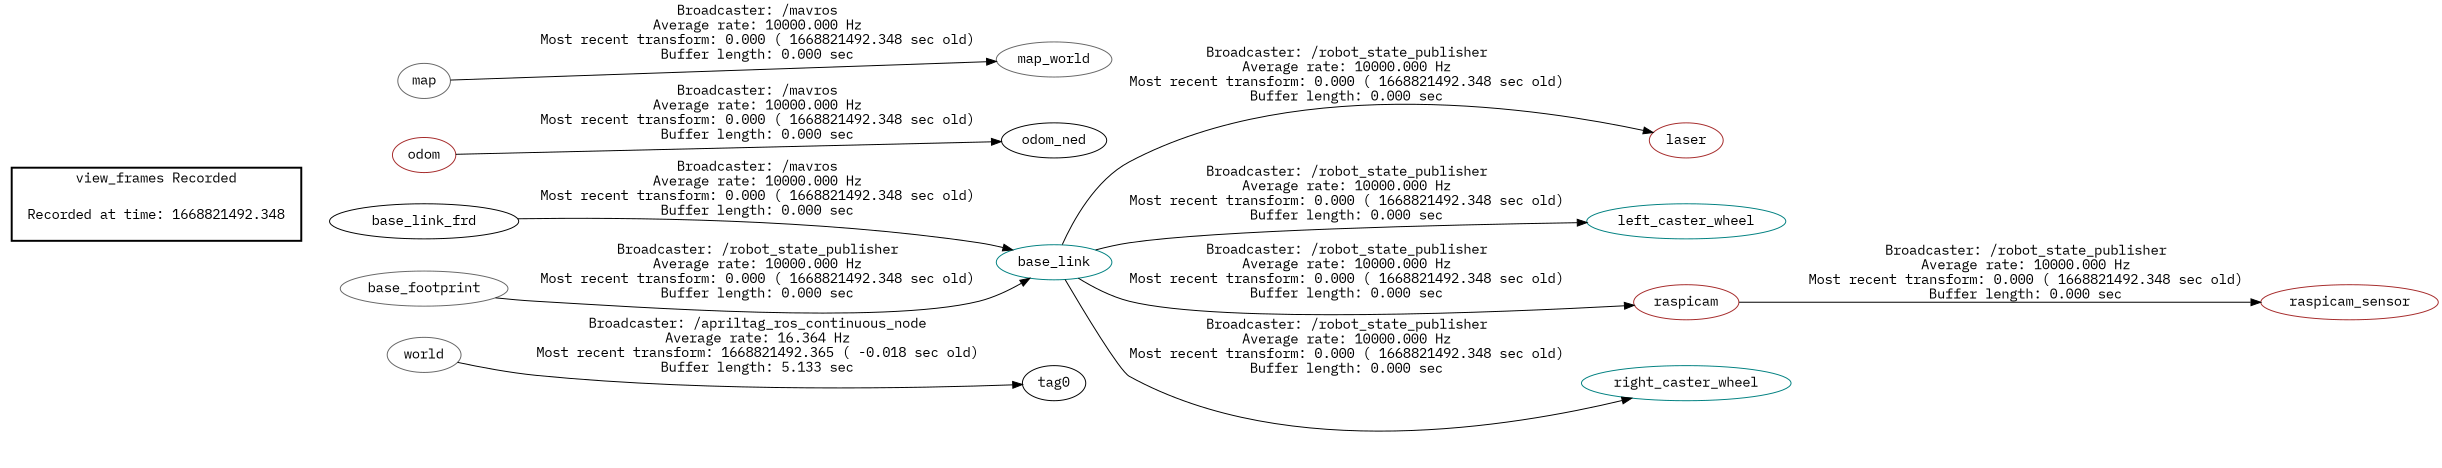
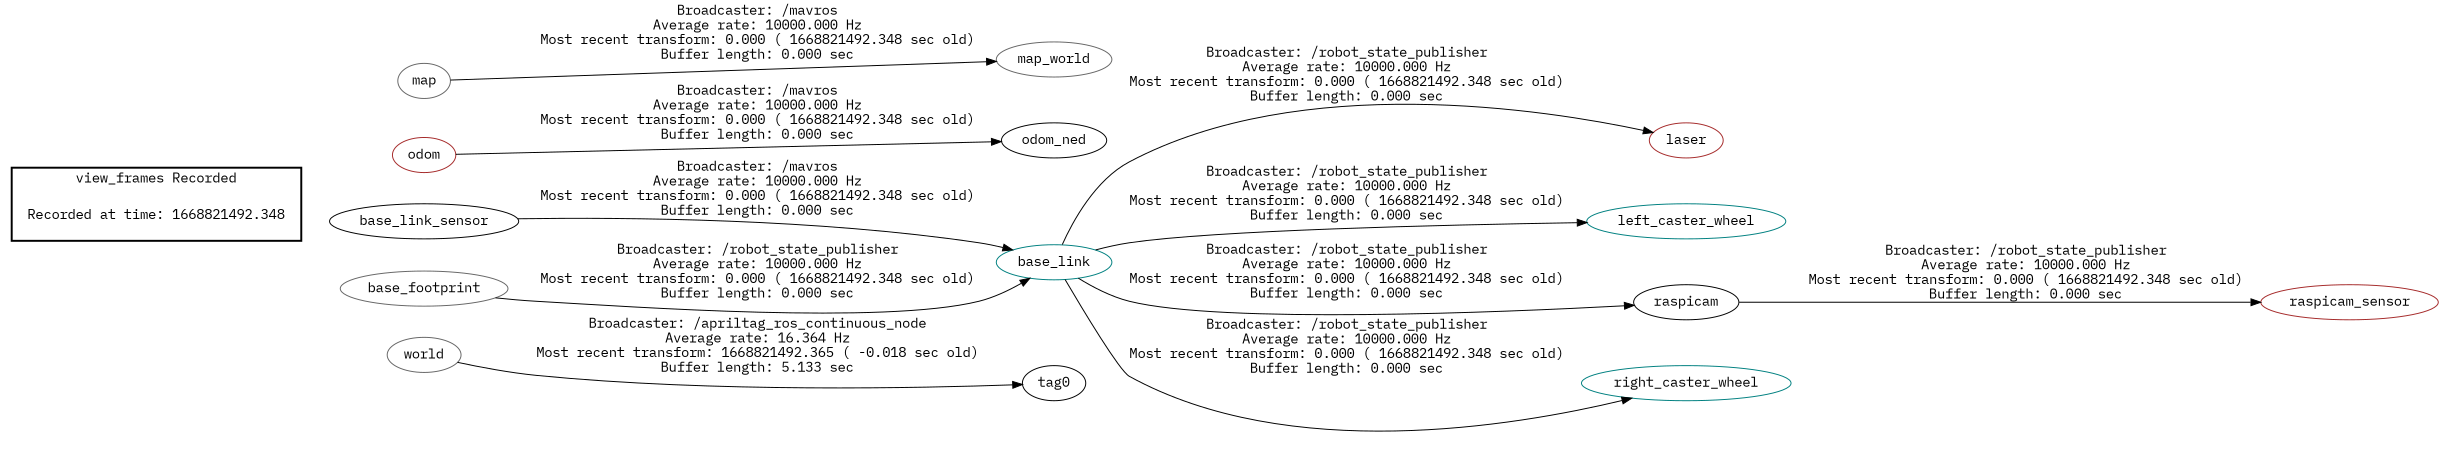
node "base_link_frd": label "base_link_frd" -> "base_link_sensor"
node "raspicam": color brown -> black
